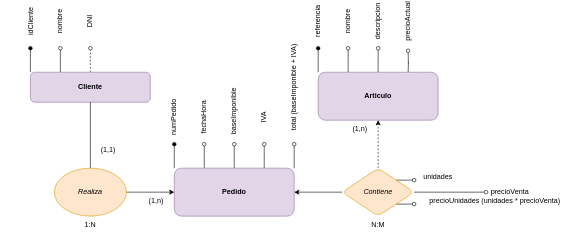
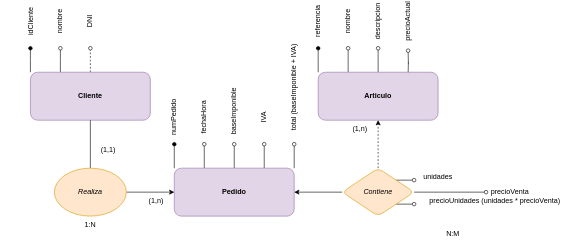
node "Cliente": size 120x30 -> 120x48
node "N:M": moved (378, 225) -> (453, 234)
